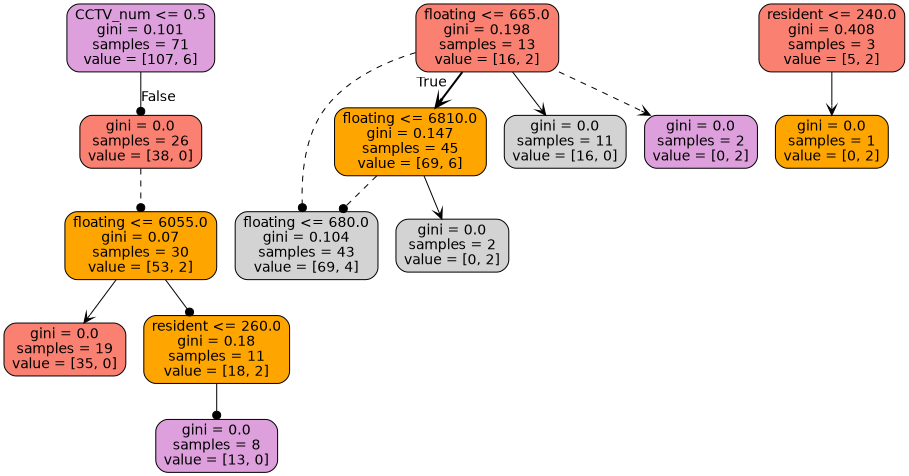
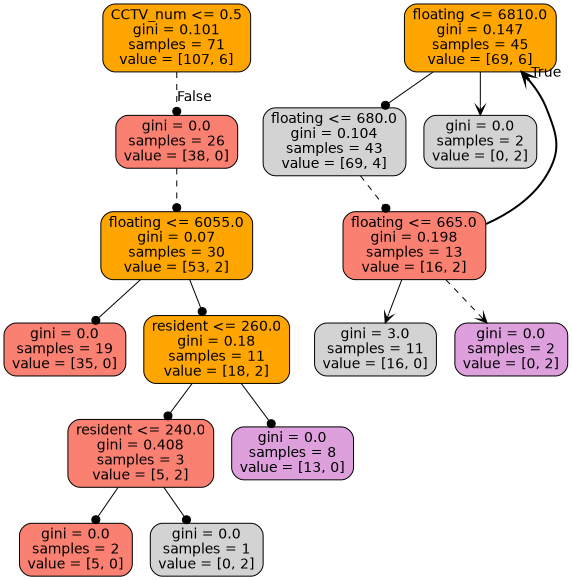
node "CCTV_num <= 0.5 gini = 0.101 samples = 71 value = [107, 6]": fillcolor plum -> orange
edge "resident <= 240.0 gini = 0.408 samples = 3 value = [5, 2]" -> "gini = 0.0 samples = 1 value = [0, 2]": arrowhead vee -> dot
edge "CCTV_num <= 0.5 gini = 0.101 samples = 71 value = [107, 6]" -> "gini = 0.0 samples = 26 value = [38, 0]": style solid -> dashed
edge "floating <= 665.0 gini = 0.198 samples = 13 value = [16, 2]" -> "floating <= 680.0 gini = 0.104 samples = 43 value = [69, 4]": reversed
node "gini = 0.0 samples = 11 value = [16, 0]": label "gini = 0.0 samples = 11 value = [16, 0]" -> "gini = 3.0 samples = 11 value = [16, 0]"
node "gini = 0.0 samples = 1 value = [0, 2]": fillcolor orange -> lightgrey
edge "floating <= 6810.0 gini = 0.147 samples = 45 value = [69, 6]" -> "floating <= 680.0 gini = 0.104 samples = 43 value = [69, 4]": style dashed -> solid
edge "floating <= 6055.0 gini = 0.07 samples = 30 value = [53, 2]" -> "gini = 0.0 samples = 19 value = [35, 0]": arrowhead vee -> dot
edge "resident <= 260.0 gini = 0.18 samples = 11 value = [18, 2]" -> "resident <= 240.0 gini = 0.408 samples = 3 value = [5, 2]": added
node "gini = 0.0 samples = 2 value = [5, 0]": added
